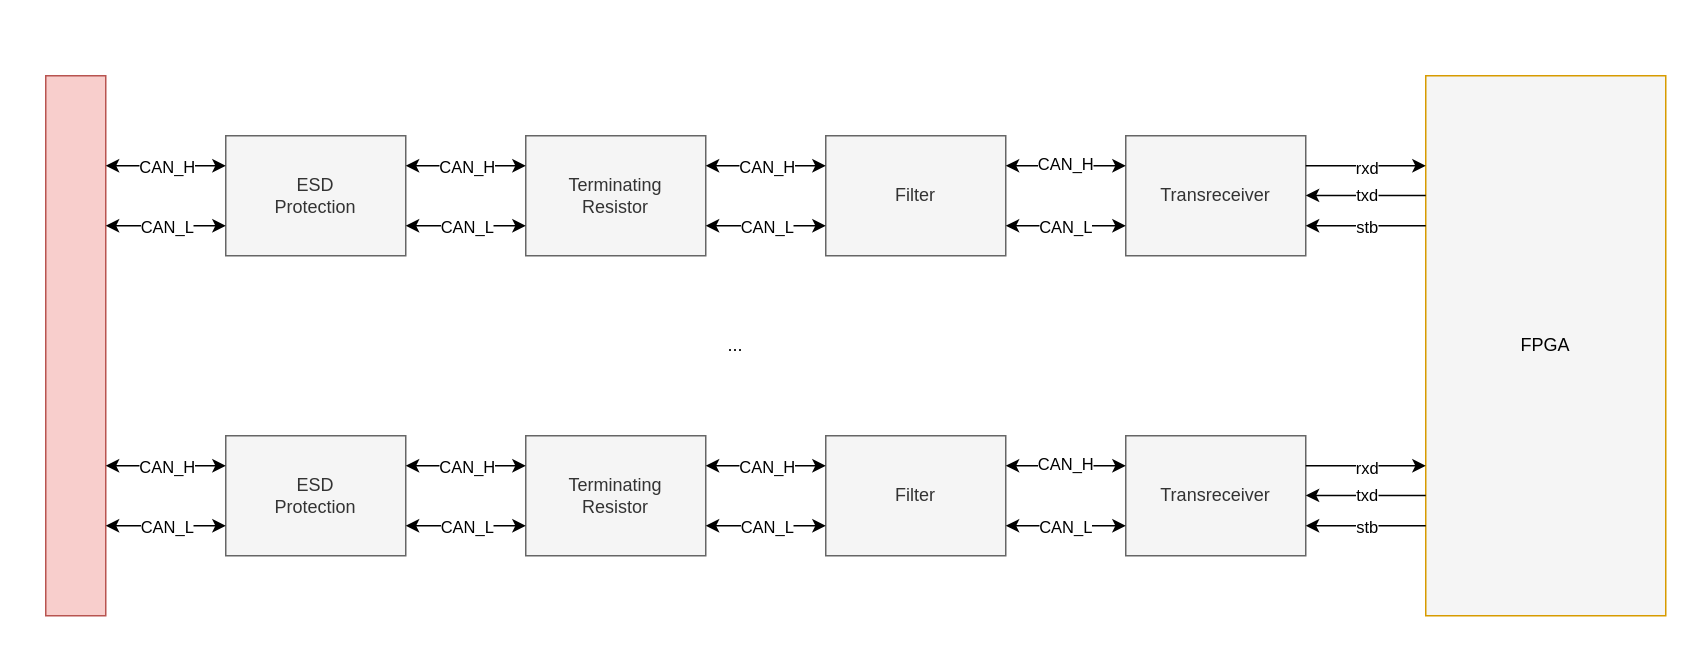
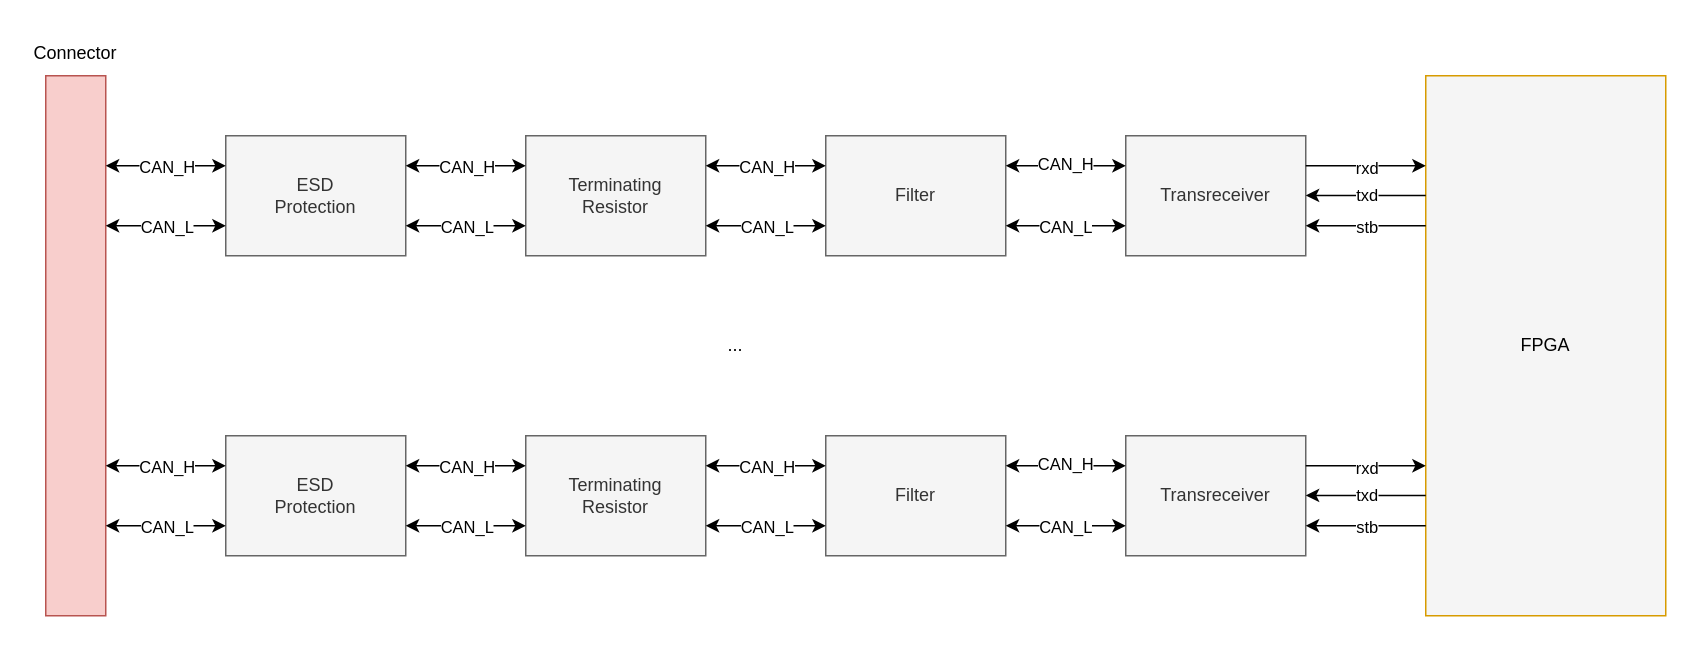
node "Connector": added
